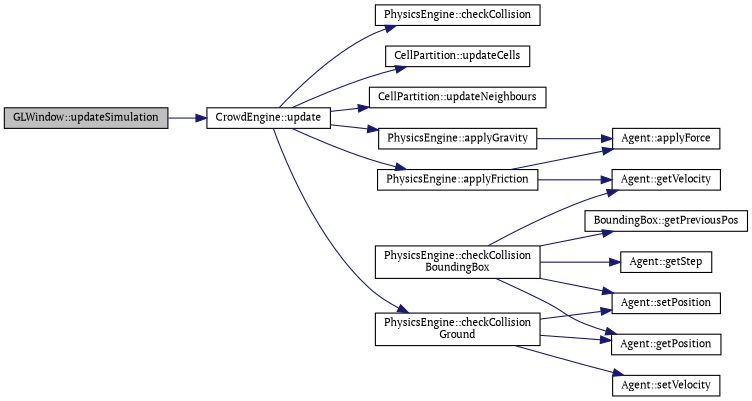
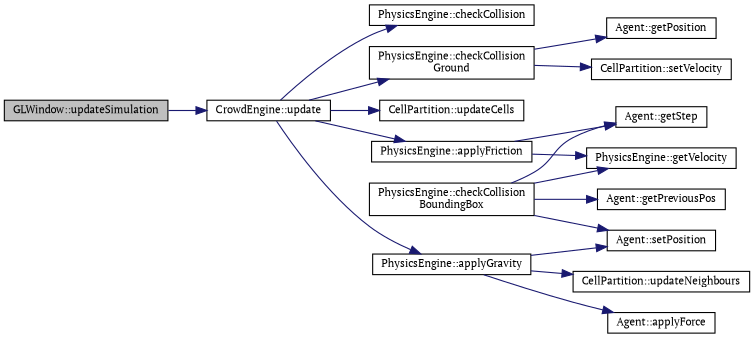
edge "CrowdEngine::update" -> "CellPartition::updateNeighbours": now "PhysicsEngine::applyGravity" -> "CellPartition::updateNeighbours"
edge "PhysicsEngine::applyFriction" -> "Agent::applyForce": now "PhysicsEngine::applyFriction" -> "Agent::getStep"
node "Agent::getVelocity": label "Agent::getVelocity" -> "PhysicsEngine::getVelocity"
node "BoundingBox::getPreviousPos": label "BoundingBox::getPreviousPos" -> "Agent::getPreviousPos"
edge "PhysicsEngine::checkCollision BoundingBox" -> "Agent::getPosition": removed
edge "PhysicsEngine::checkCollision Ground" -> "Agent::setPosition": now "PhysicsEngine::applyGravity" -> "Agent::setPosition"
node "Agent::setVelocity": label "Agent::setVelocity" -> "CellPartition::setVelocity"
